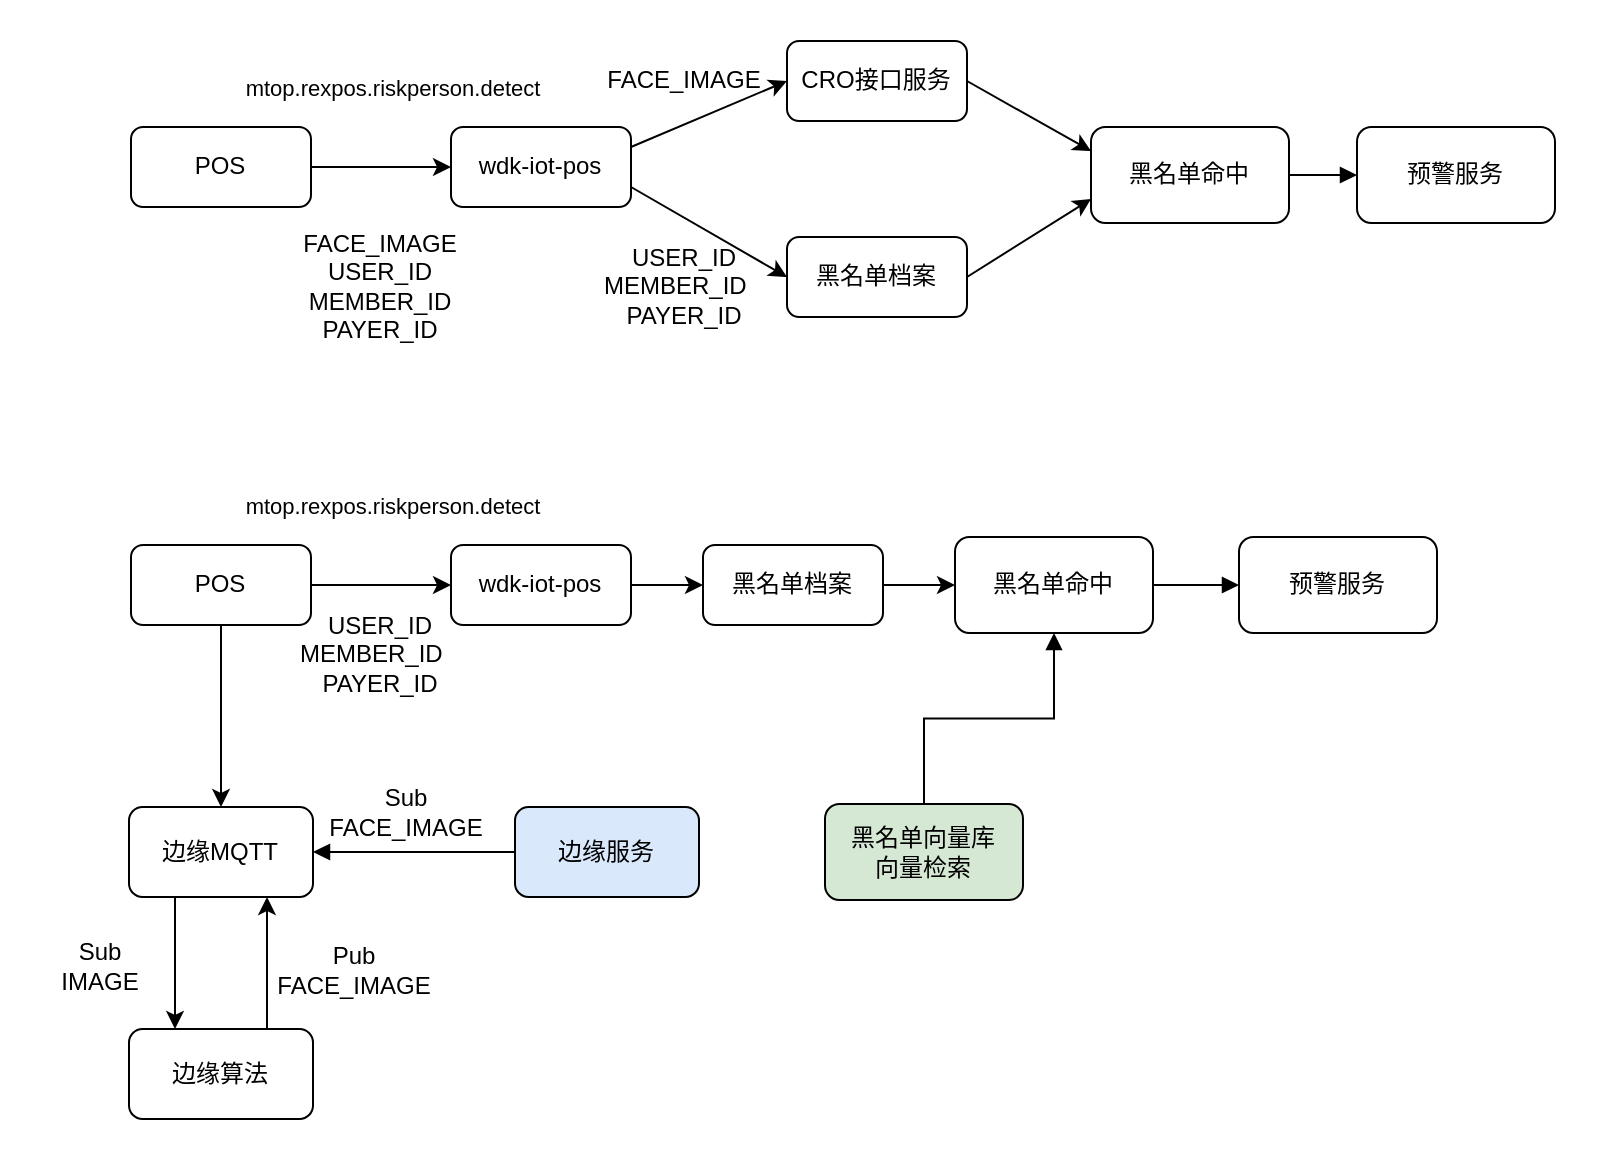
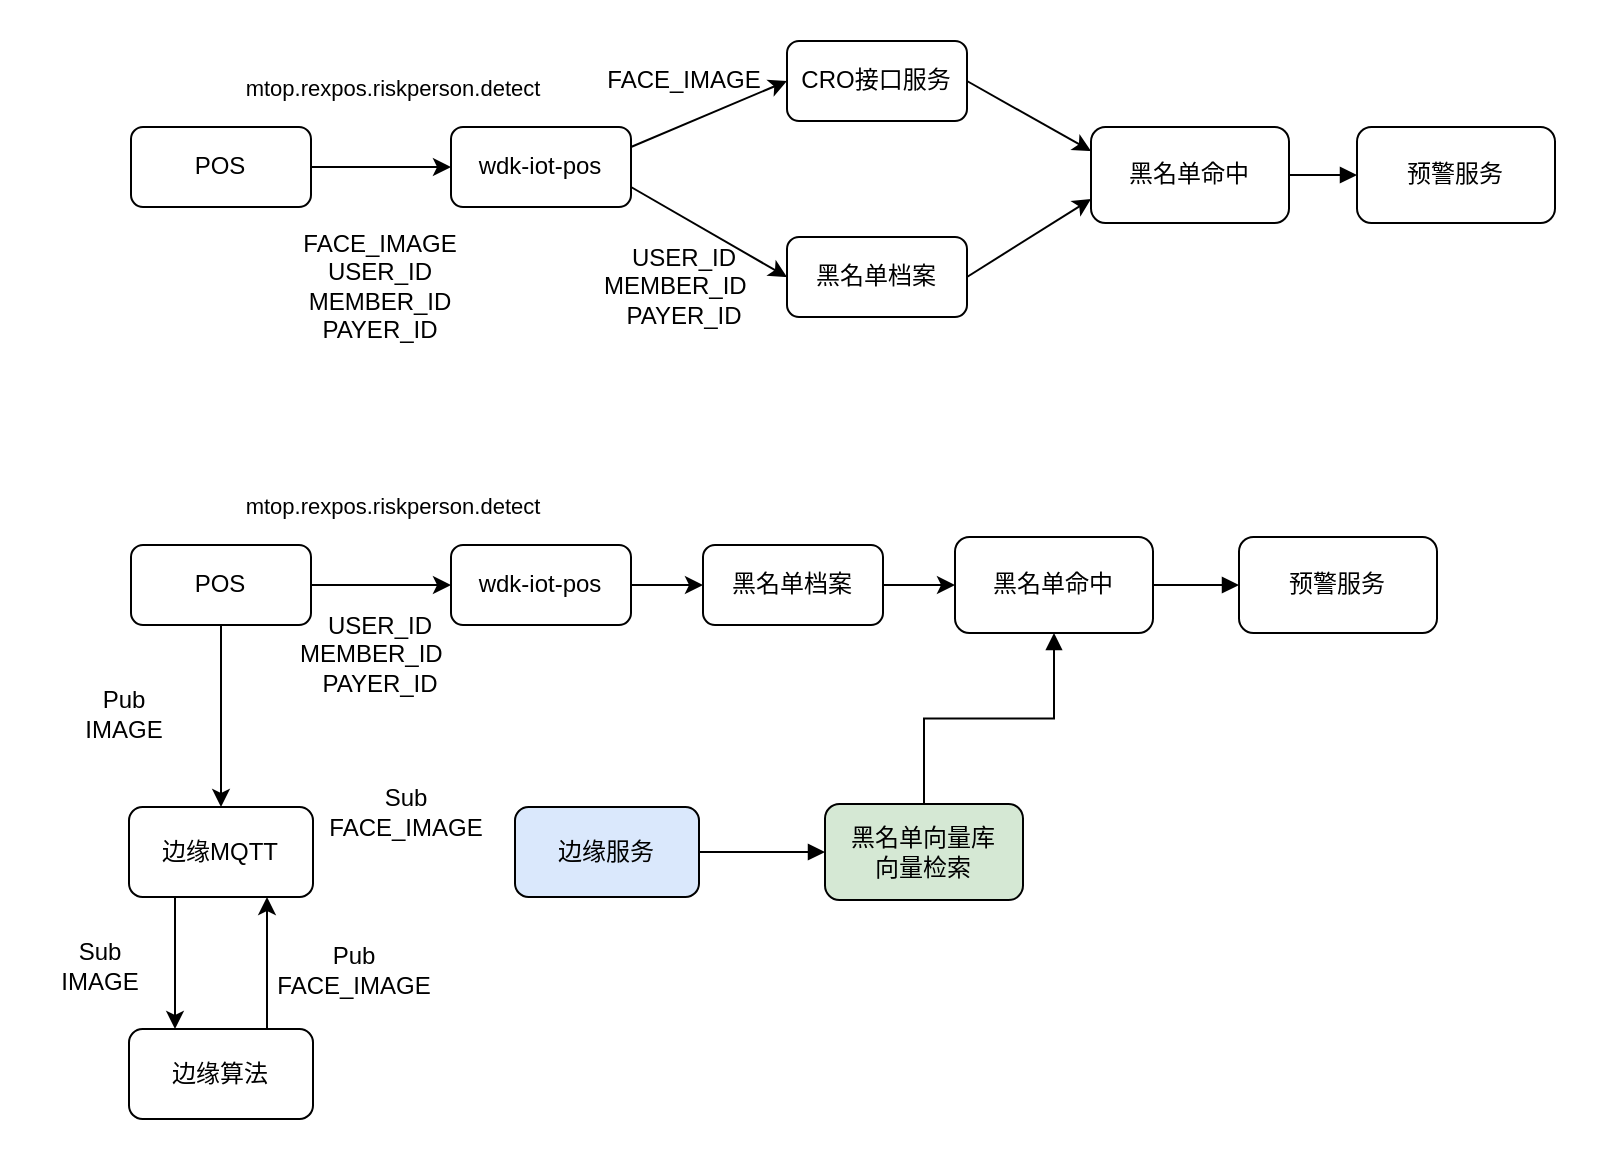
node "Pub IMAGE": added
edge "边缘服务" -> "边缘MQTT": now "边缘服务" -> "黑名单向量库 向量检索"
